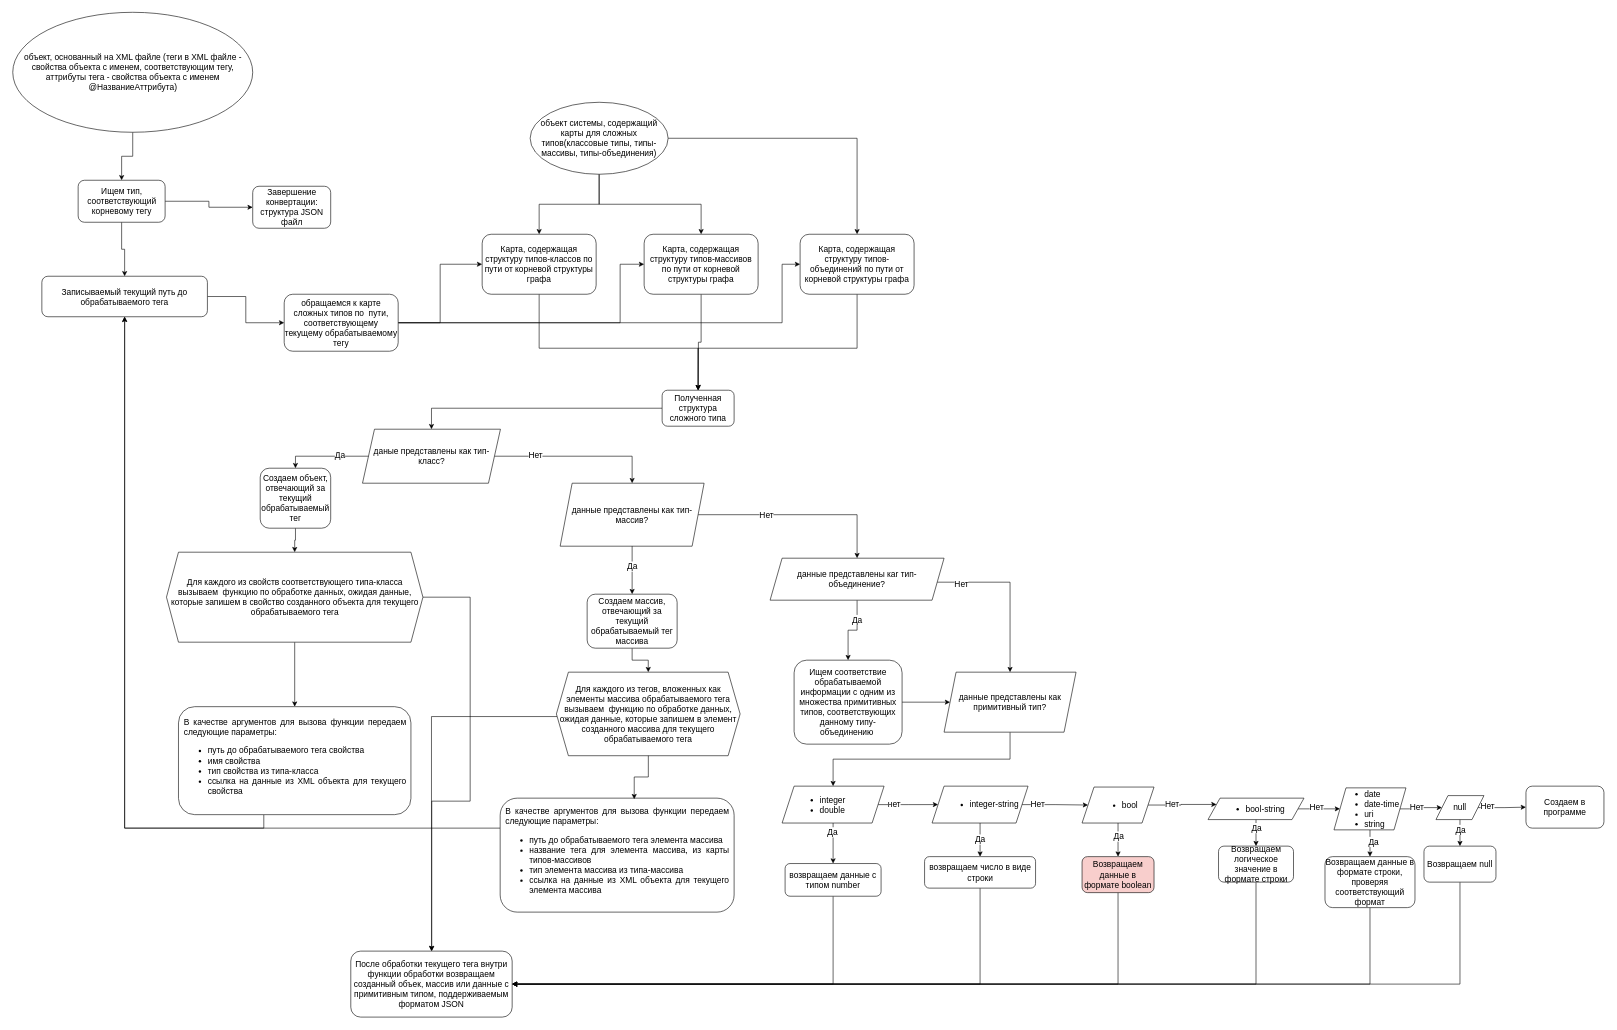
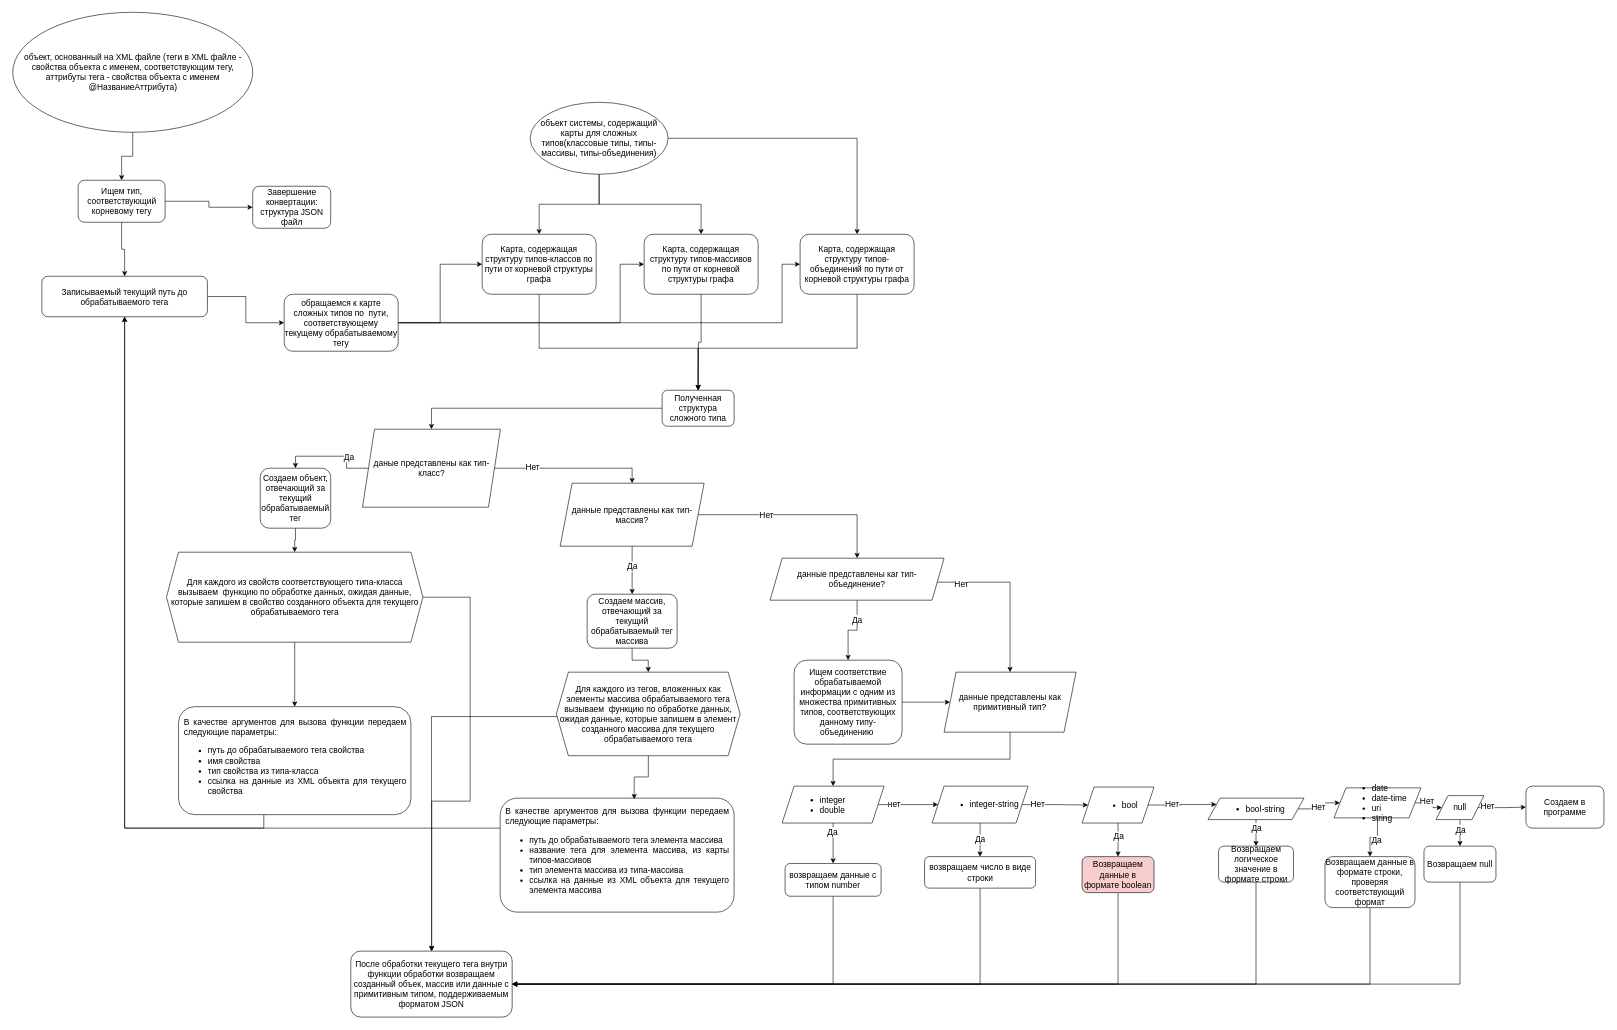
node "даные представлены как тип-класс?": size 138x54 -> 138x78
node "date date-time uri string": size 72x42 -> 87x30
